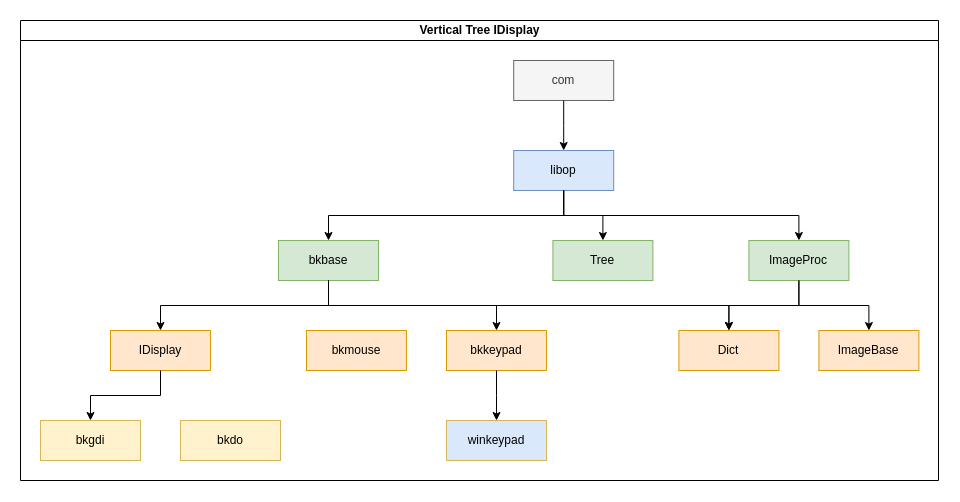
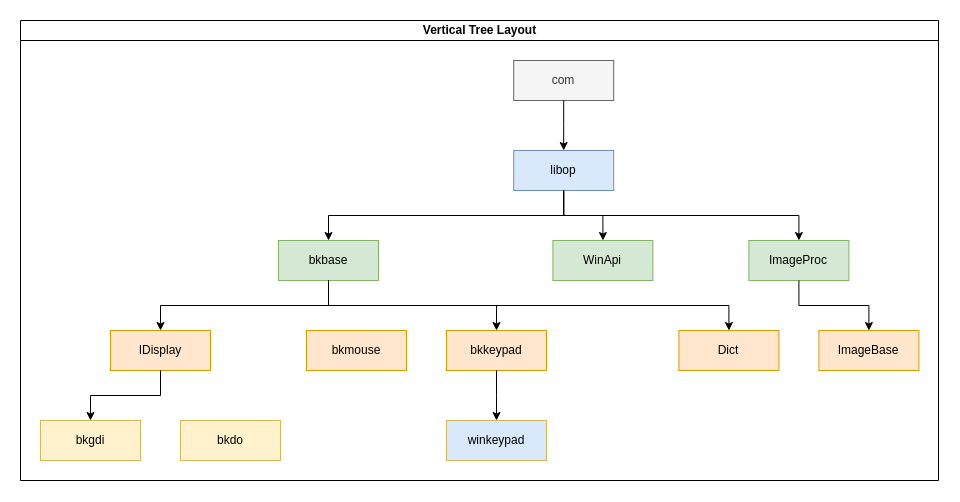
node "Vertical Tree IDisplay": label "Vertical Tree IDisplay" -> "Vertical Tree Layout"
node "Tree": label "Tree" -> "WinApi"
edge "ImageProc" -> "Dict": removed
